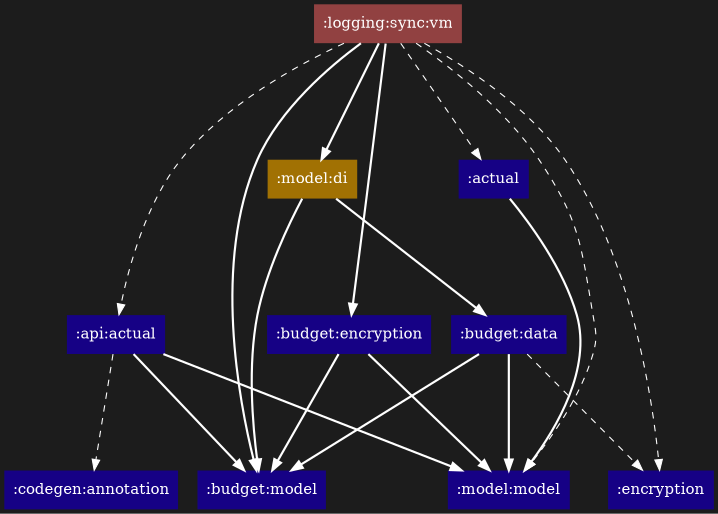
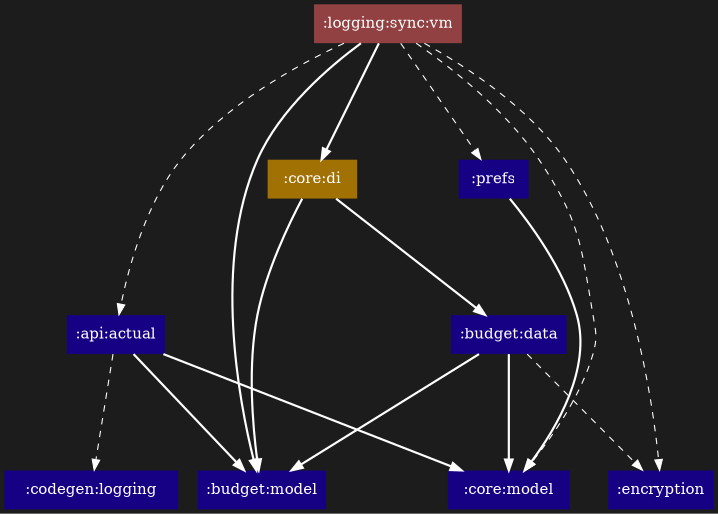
node ":model:di": label ":model:di" -> ":core:di"
node ":actual": label ":actual" -> ":prefs"
node ":budget:encryption": removed
node ":codegen:annotation": label ":codegen:annotation" -> ":codegen:logging"
node ":model:model": label ":model:model" -> ":core:model"
